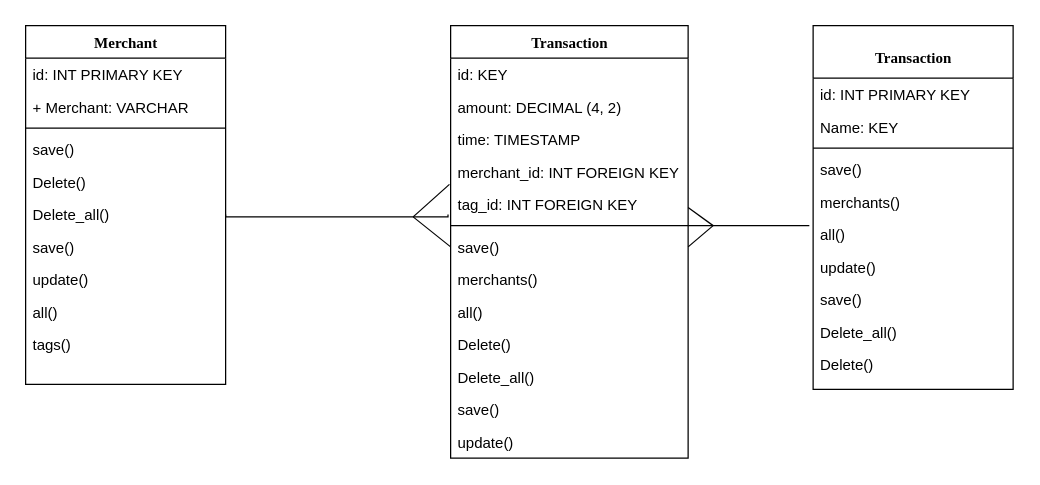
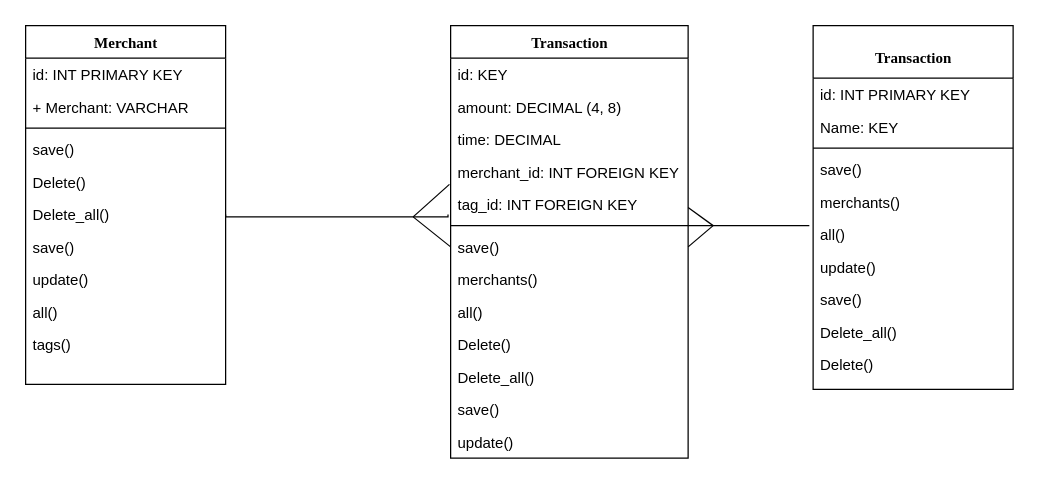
node "amount: DECIMAL (4, 2)": label "amount: DECIMAL (4, 2)" -> "amount: DECIMAL (4, 8)"
node "time: TIMESTAMP": label "time: TIMESTAMP" -> "time: DECIMAL"
